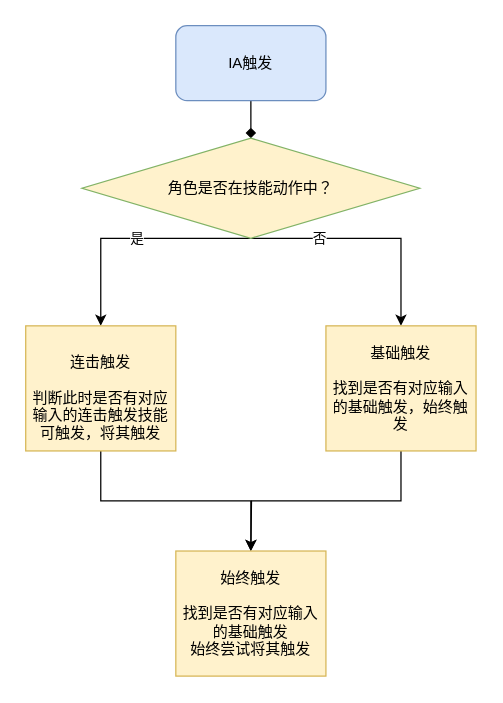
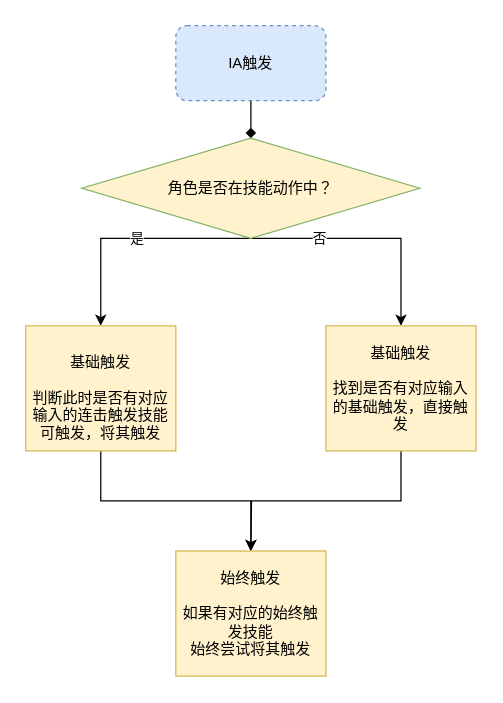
node "IA触发": style solid -> dashed
node "连击触发 判断此时是否有对应输入的连击触发技能可触发，将其触发": label "连击触发 判断此时是否有对应输入的连击触发技能可触发，将其触发" -> "基础触发 判断此时是否有对应输入的连击触发技能可触发，将其触发"
node "基础触发 找到是否有对应输入的基础触发，始终触发": label "基础触发 找到是否有对应输入的基础触发，始终触发" -> "基础触发 找到是否有对应输入的基础触发，直接触发"
node "始终触发 找到是否有对应输入的基础触发 始终尝试将其触发": label "始终触发 找到是否有对应输入的基础触发 始终尝试将其触发" -> "始终触发 如果有对应的始终触发技能 始终尝试将其触发"
